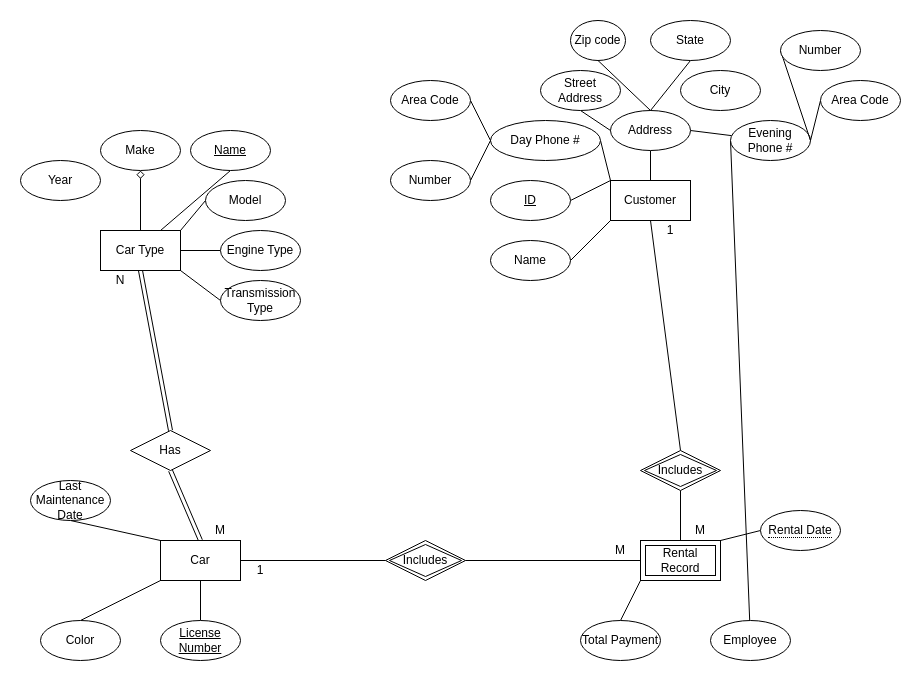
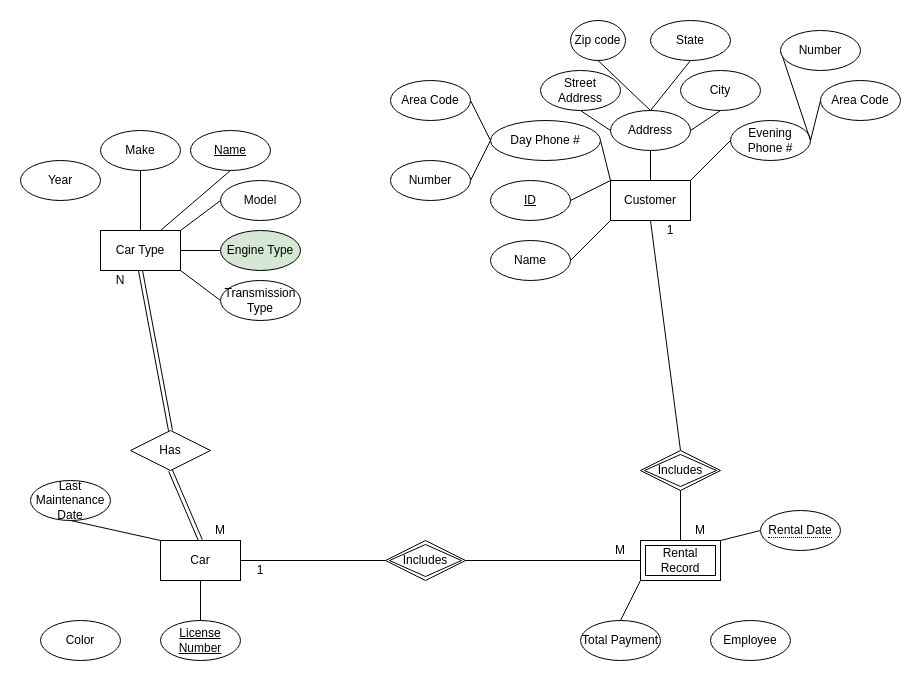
edge "Address" -- "Evening Phone #": now "Address" -- "City"
edge "Car Type" -> "Make": arrowhead diamond -> none
node "Model": moved (246, 201) -> (261, 201)
node "Engine Type": fillcolor #ffffff -> #d5e8d4
edge "Evening Phone #" -- "Employee": now "Evening Phone #" -- "Customer"
edge "Car" -- "Color": removed
